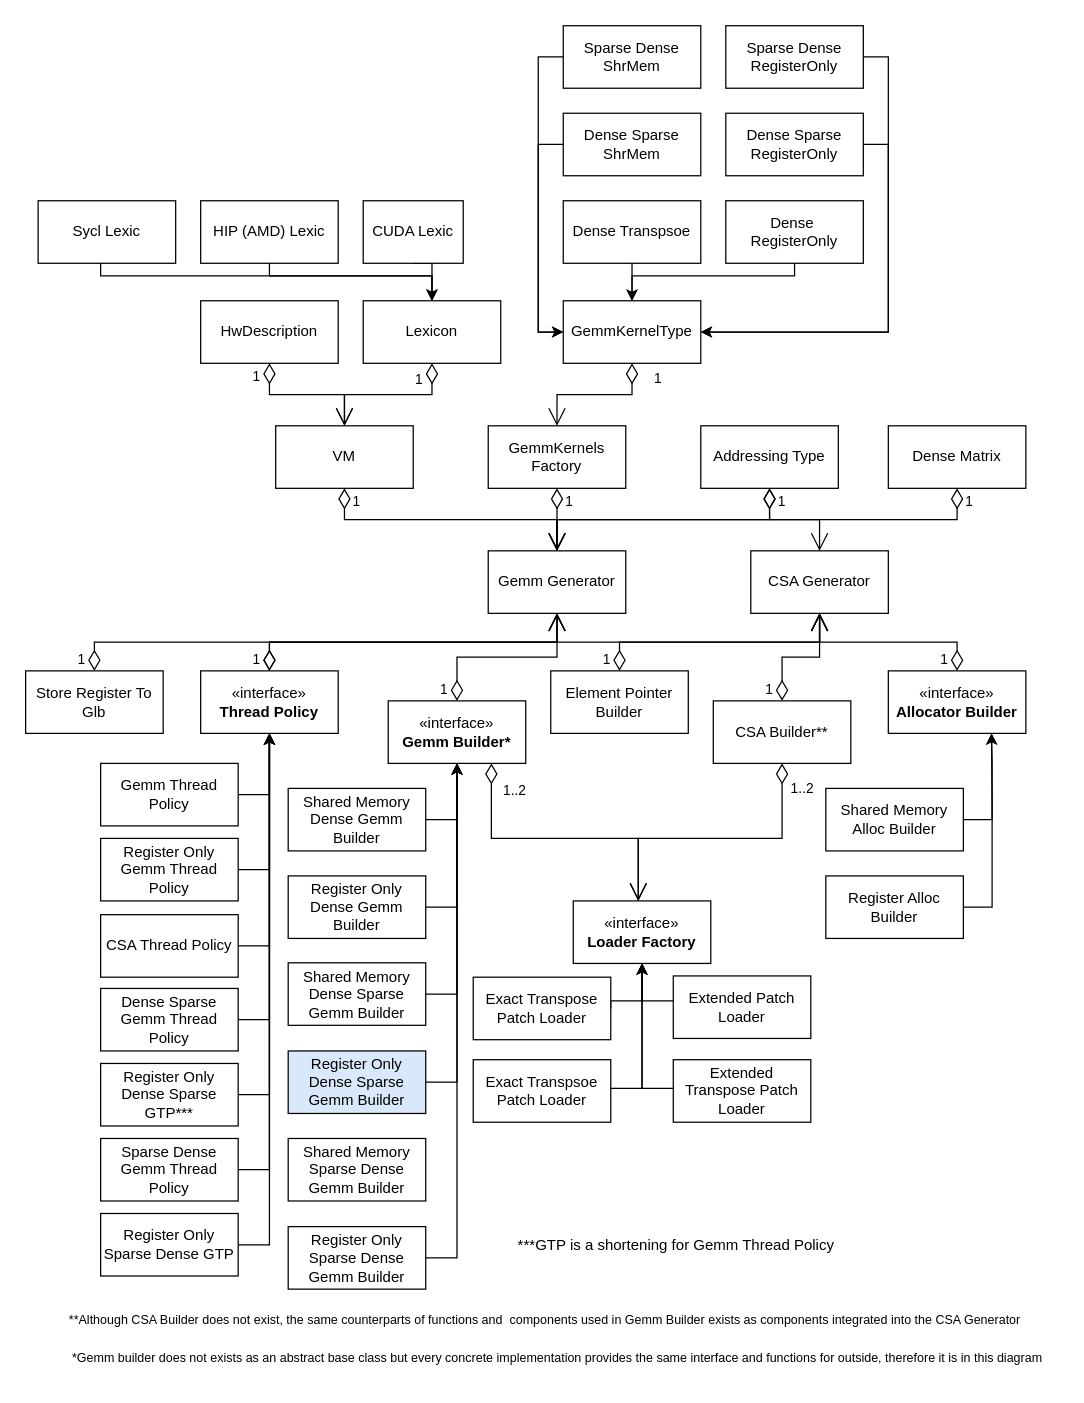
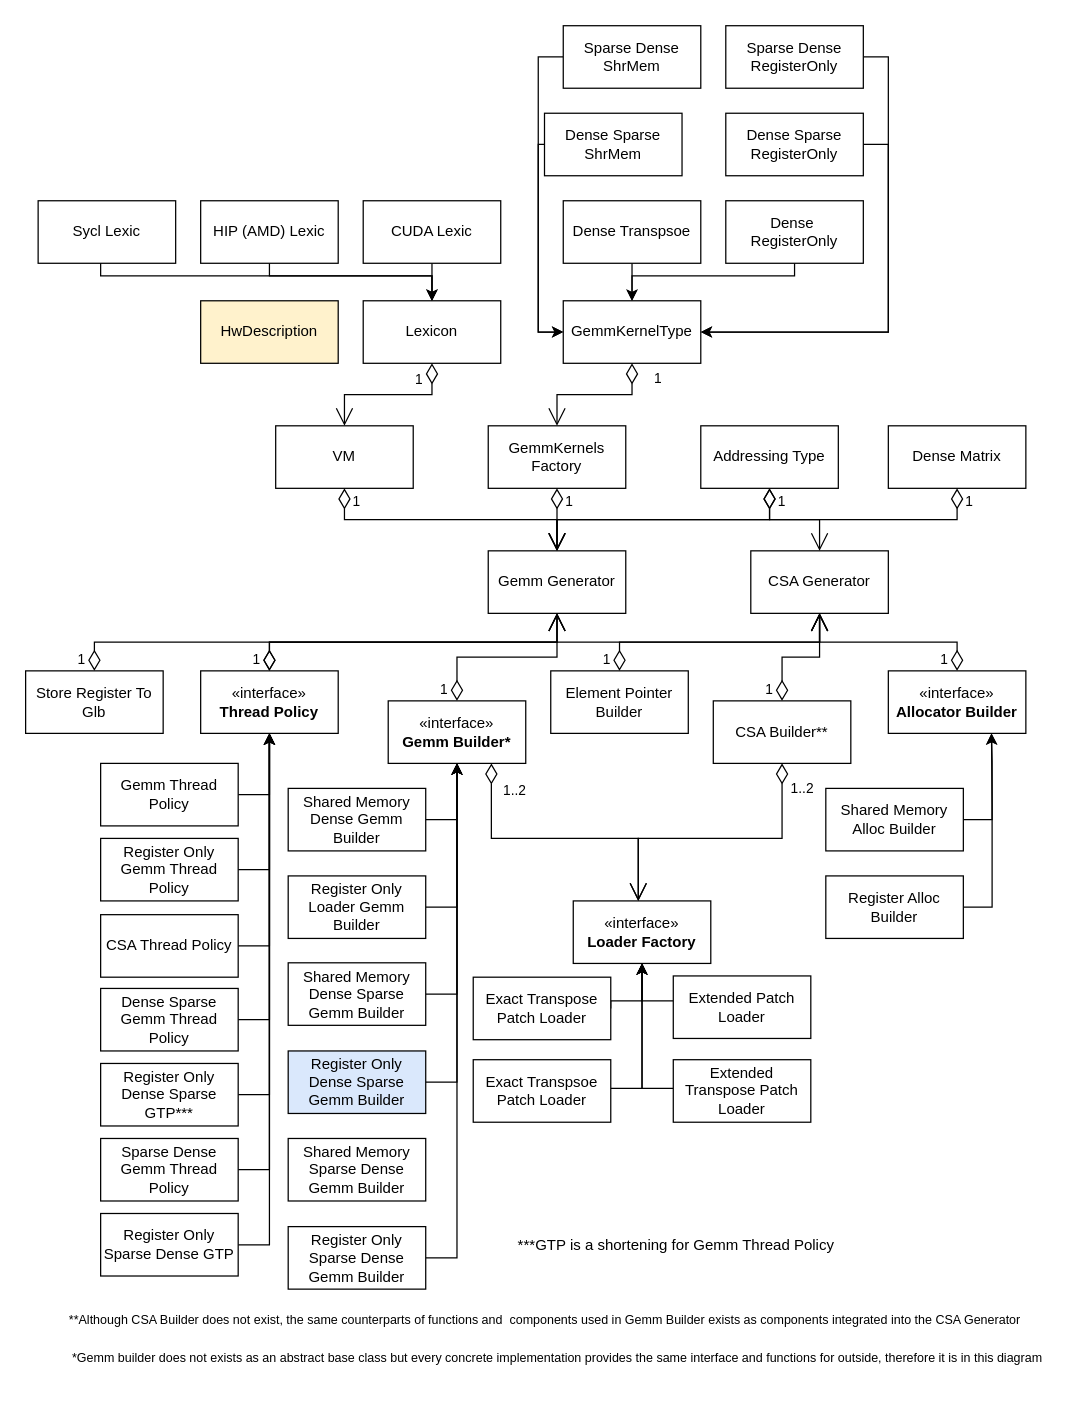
node "Dense Sparse ShrMem": moved (632, 144) -> (613, 144)
node "CUDA Lexic": size 100x63 -> 138x63
node "HwDescription": fillcolor #ffffff -> #fff2cc
edge "HwDescription" -- "VM": removed, label "1"
node "Register Only Dense Gemm Builder": label "Register Only Dense Gemm Builder" -> "Register Only Loader Gemm Builder"
